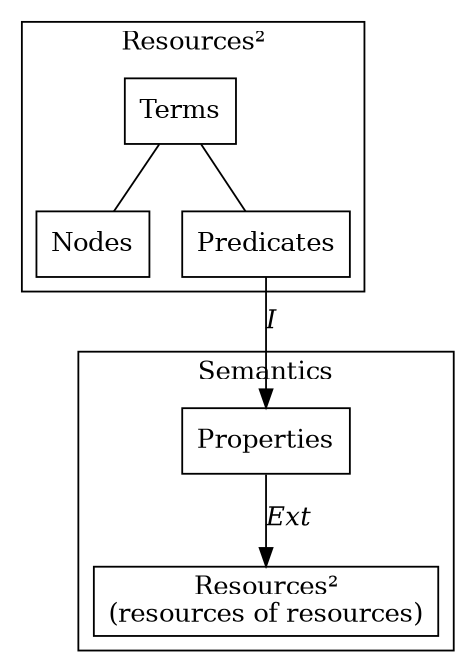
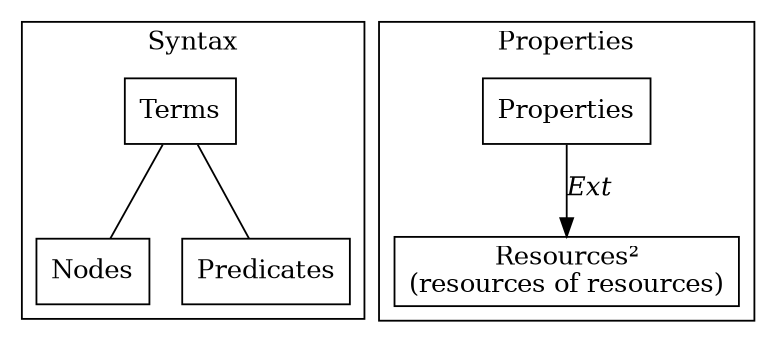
cluster "Resources²": label "Resources²" -> "Syntax"
edge "Predicates" -> "Properties": removed, label "I"
cluster "Semantics": label "Semantics" -> "Properties"
